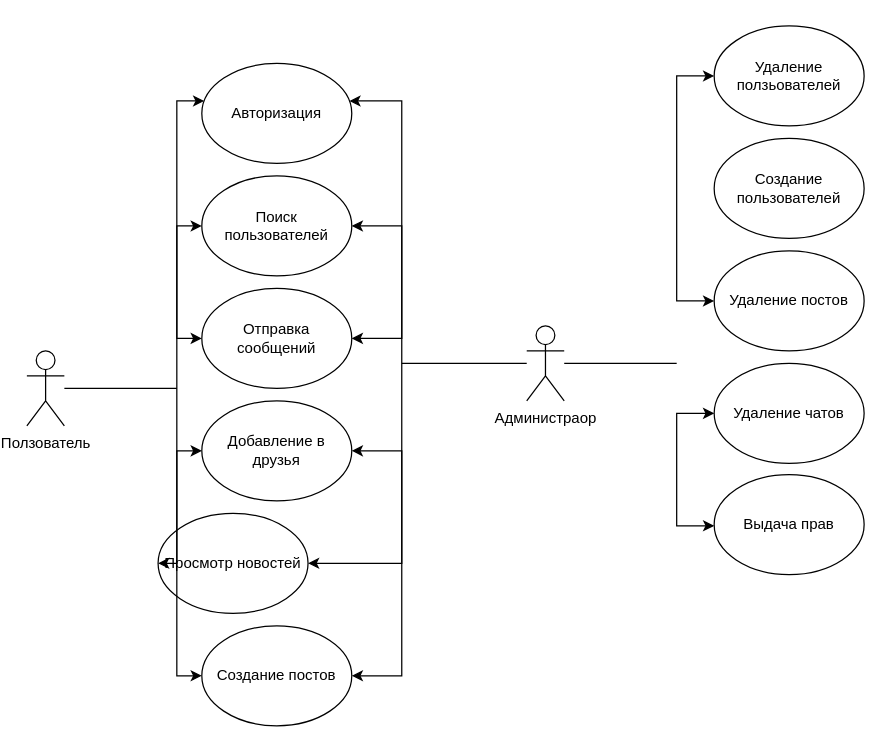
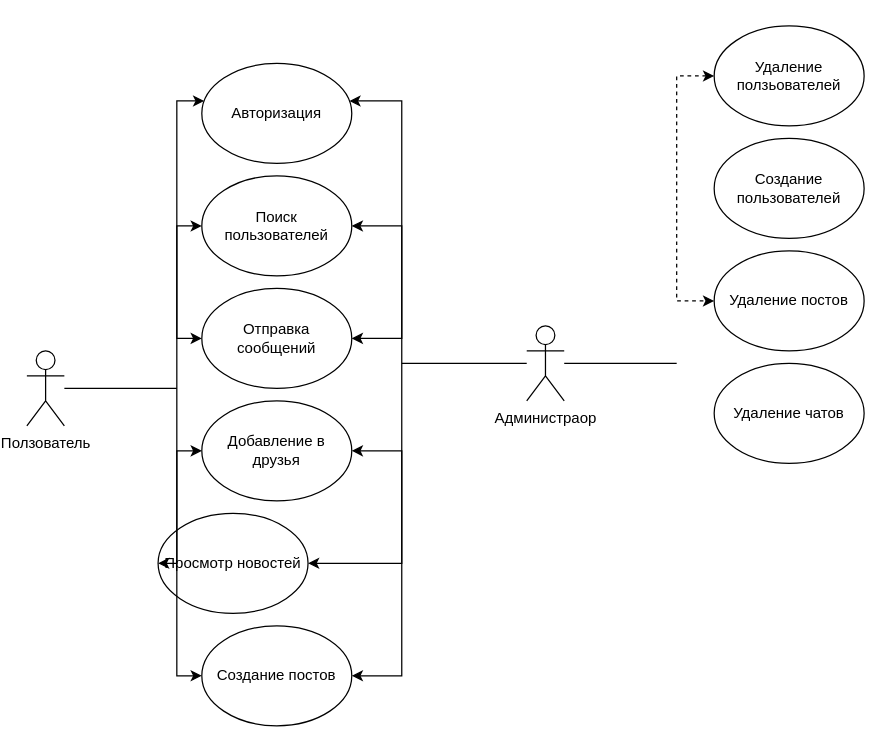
edge "Удаление ползьователей" -- "Удаление постов": style solid -> dashed
edge "Удаление чатов" -- "Выдача прав": removed
node "Выдача прав": removed
